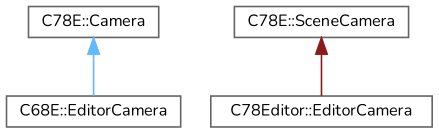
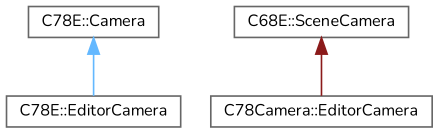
node "C78E::SceneCamera": label "C78E::SceneCamera" -> "C68E::SceneCamera"
node "C68E::EditorCamera": label "C68E::EditorCamera" -> "C78E::EditorCamera"
node "C78Editor::EditorCamera": label "C78Editor::EditorCamera" -> "C78Camera::EditorCamera"
